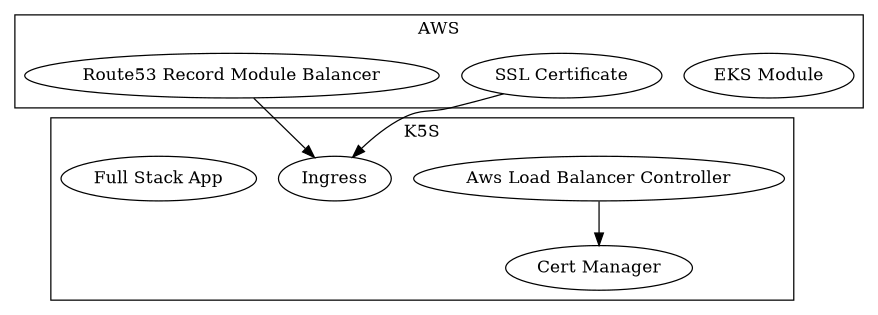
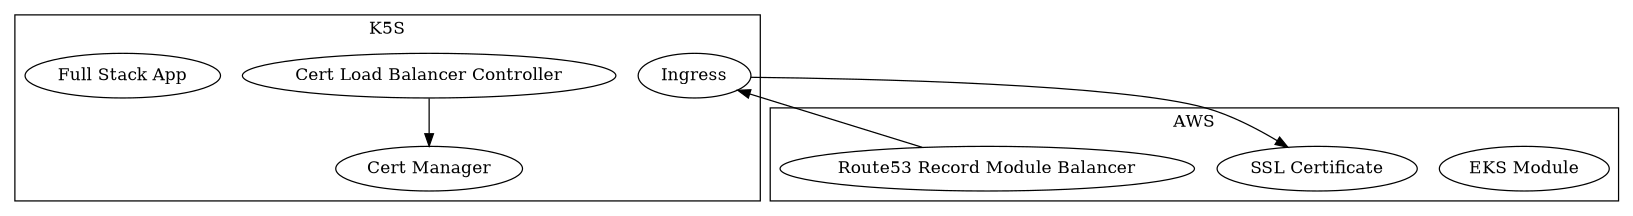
edge "SSL Certificate" -> "Ingress": reversed
node "Aws Load Balancer Controller": label "Aws Load Balancer Controller" -> "Cert Load Balancer Controller"
